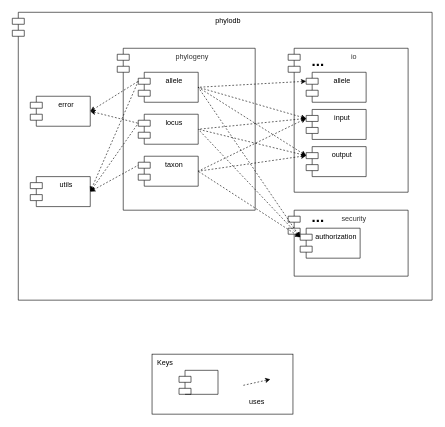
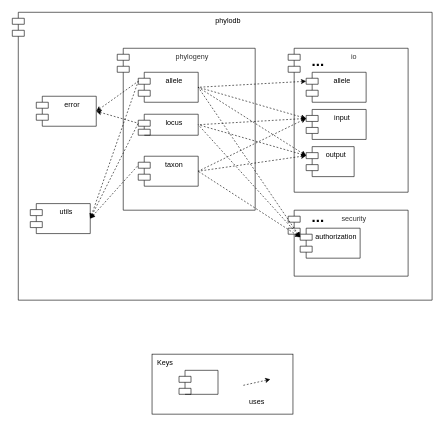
node "error": moved (60, 111) -> (66, 111)
node "locus": size 60x30 -> 60x21
node "output": size 60x30 -> 48x30
node "utils": moved (60, 192) -> (60, 219)
